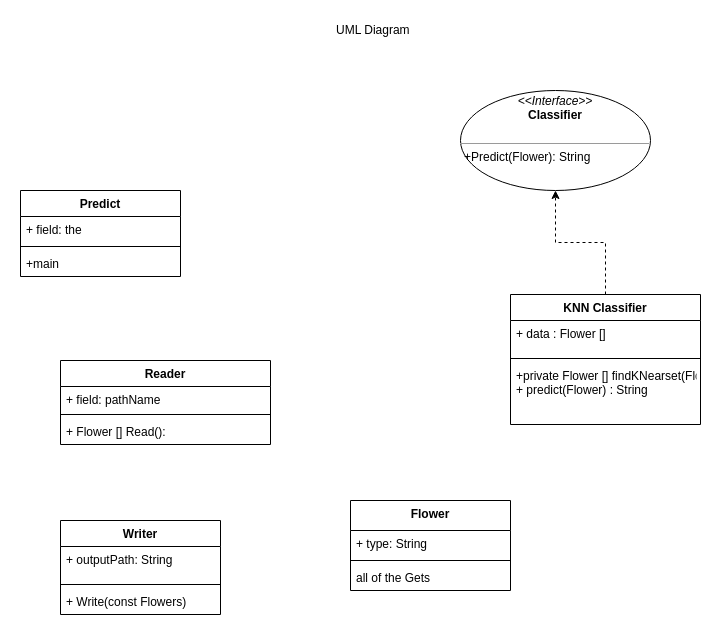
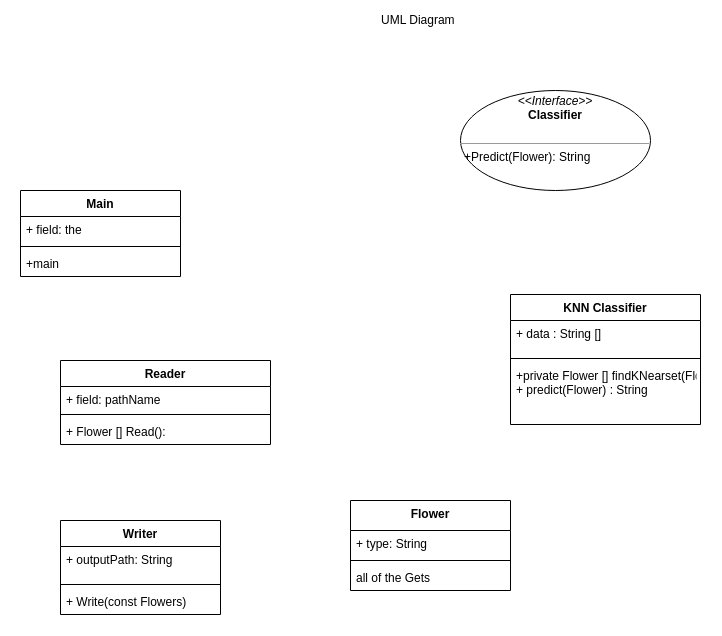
node "UML Diagram": moved (375, 31) -> (420, 21)
node "Predict": label "Predict" -> "Main"
edge "KNN Classifier" -> "<<Interface>> Classifier +Predict(Flower): String": removed
node "+ data : Flower []": label "+ data : Flower []" -> "+ data : String []"
